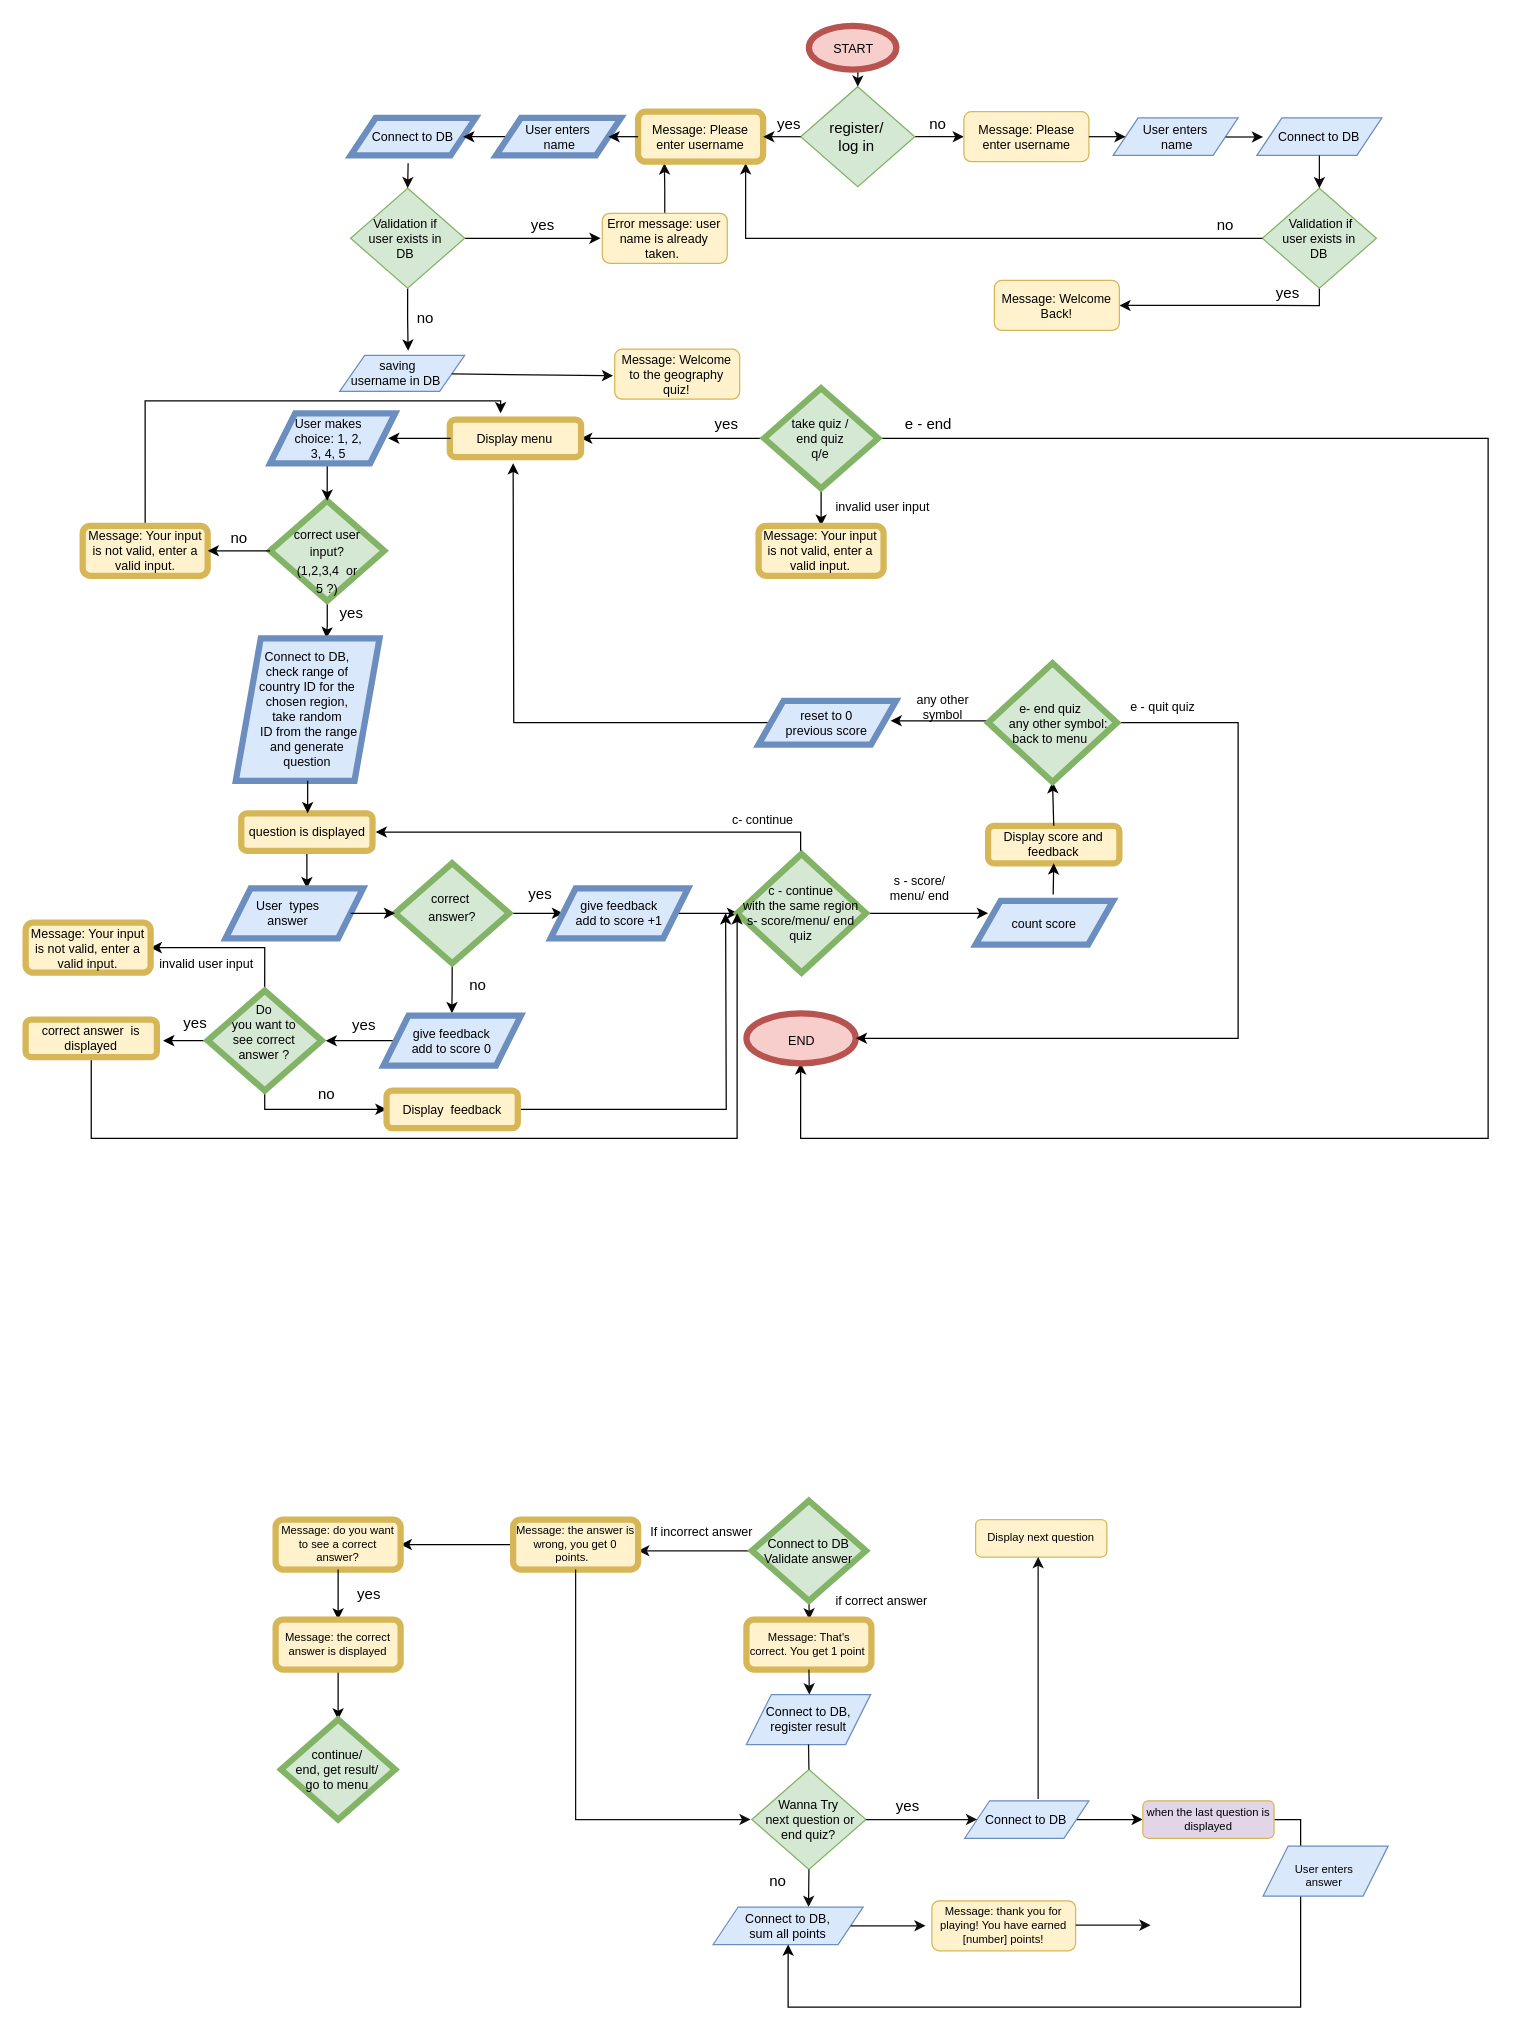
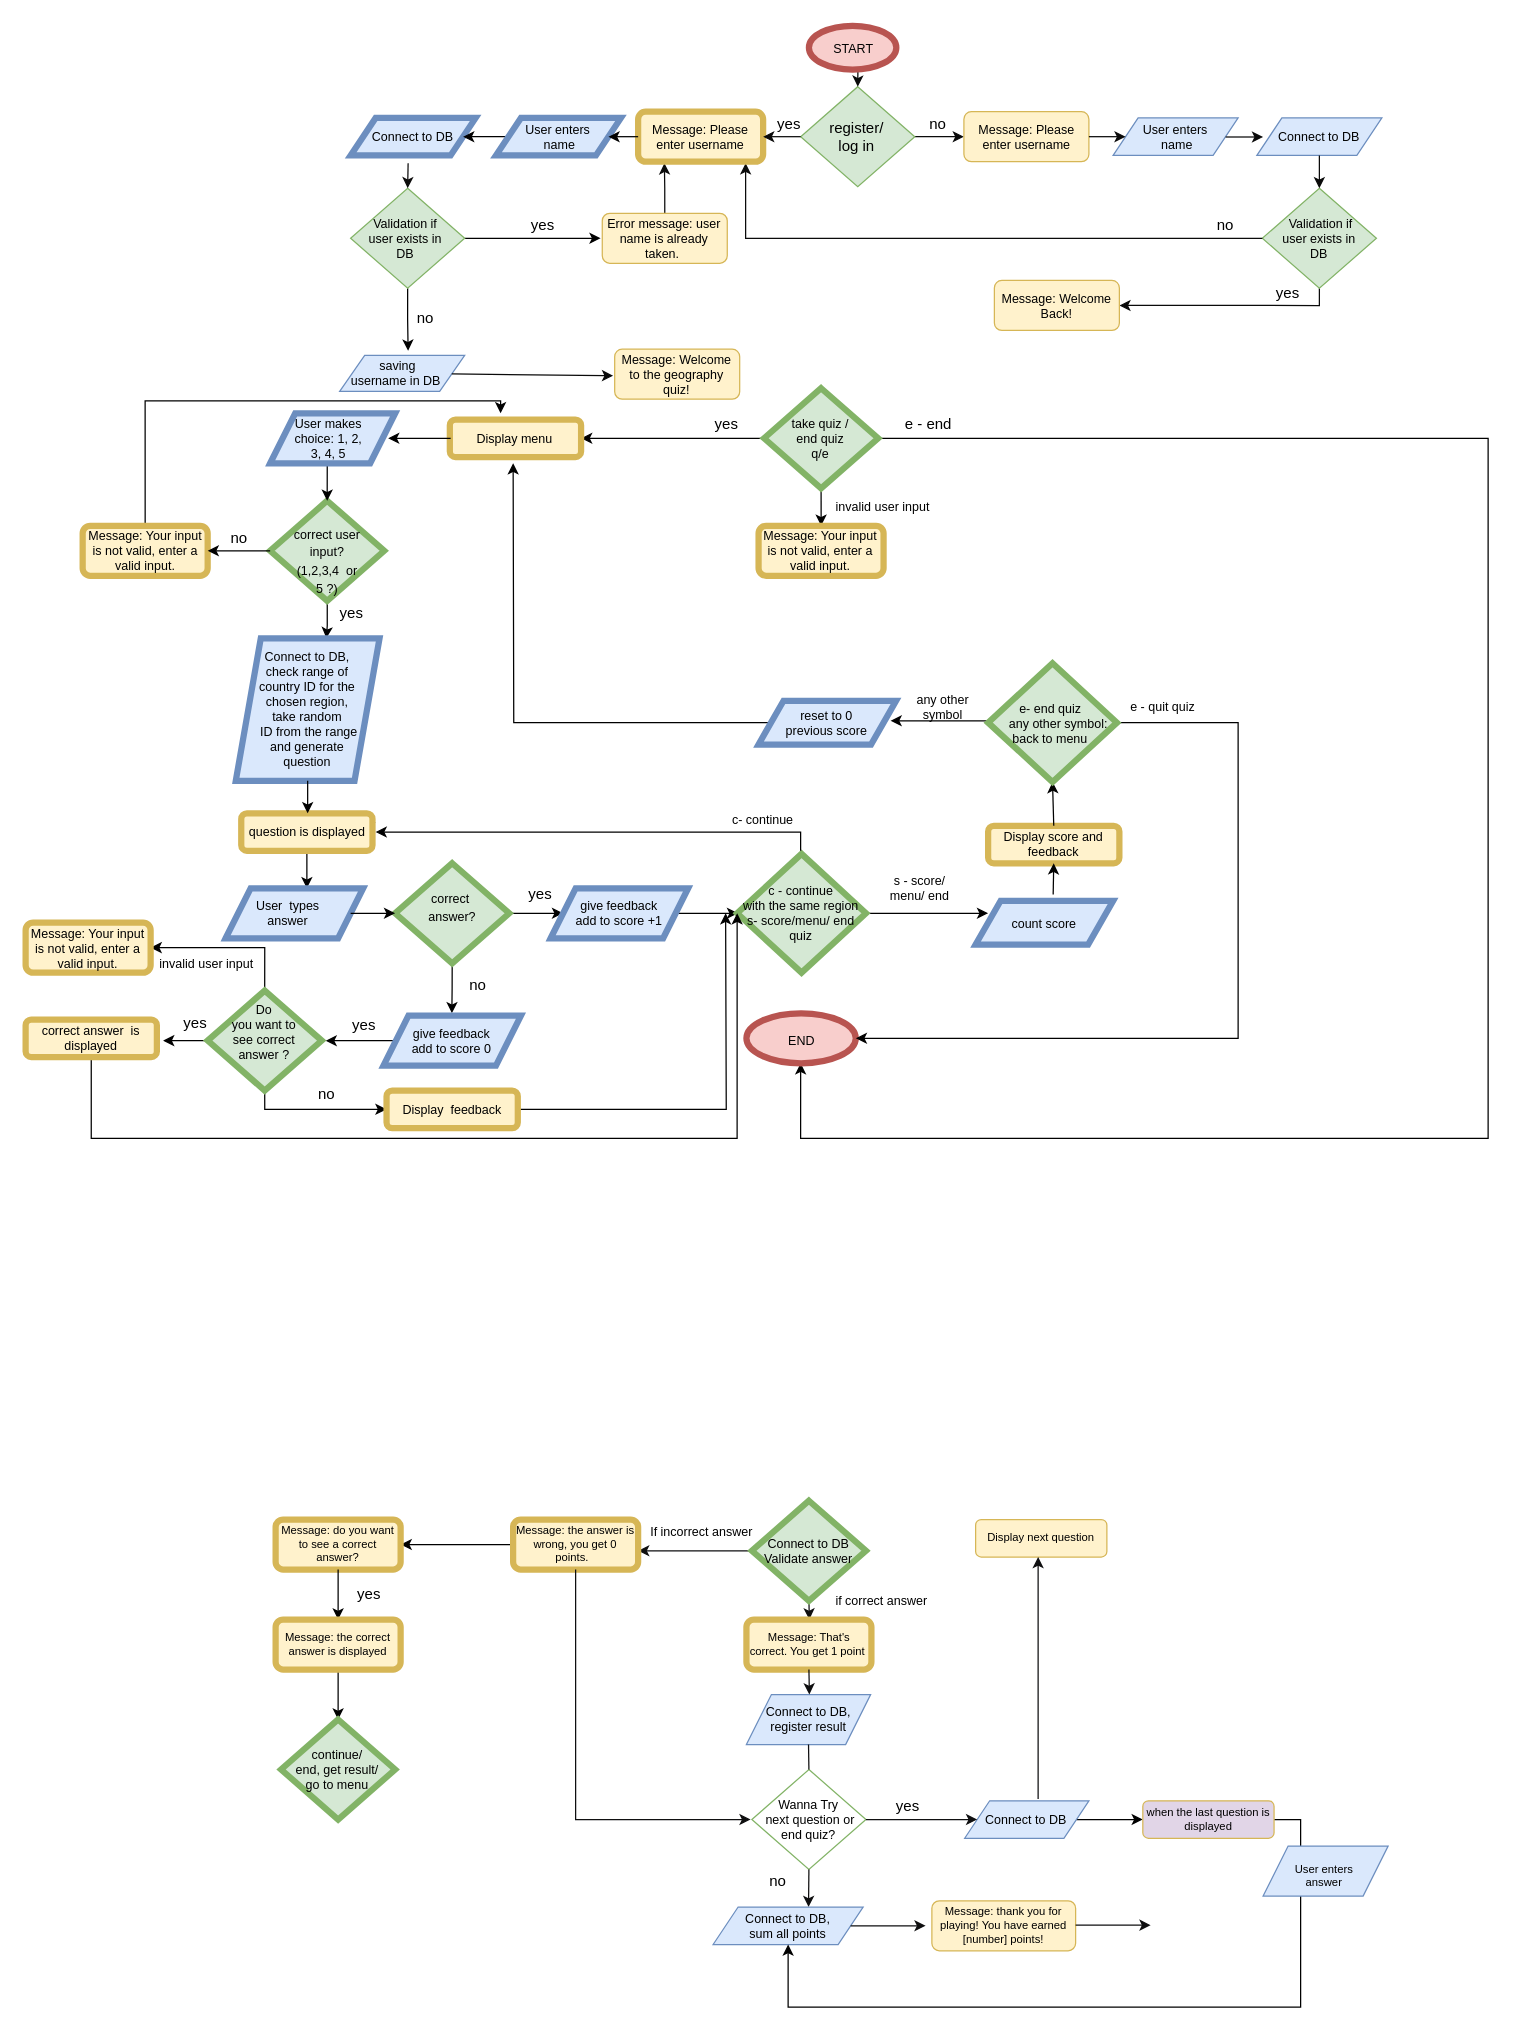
node "Wanna Try next question or end quiz?": fillcolor #d5e8d4 -> #ffffff
